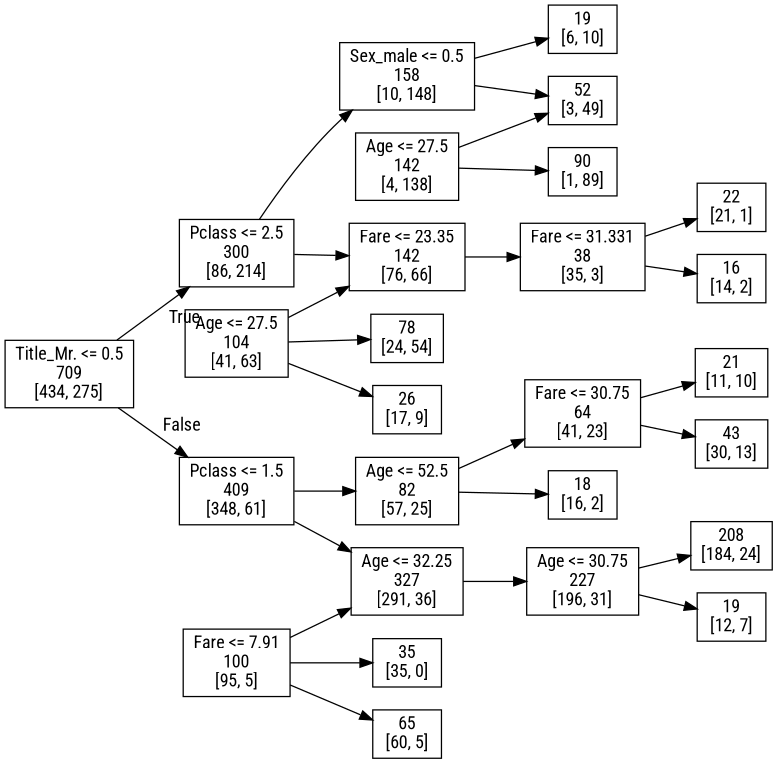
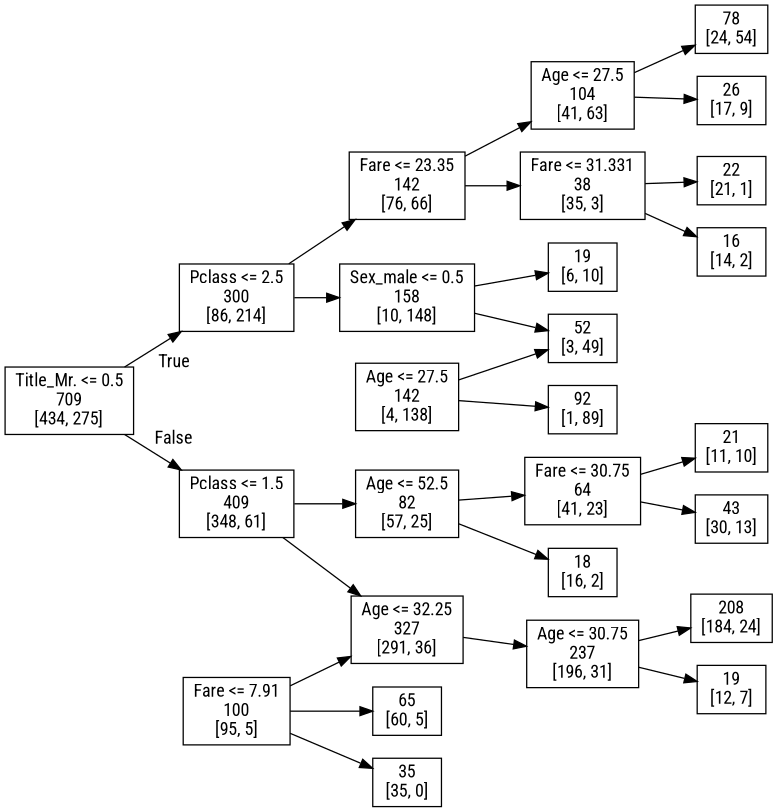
node "90 [1, 89]": label "90 [1, 89]" -> "92 [1, 89]"
edge "Age <= 27.5 104 [41, 63]" -> "Fare <= 23.35 142 [76, 66]": reversed
node "Age <= 30.75 227 [196, 31]": label "Age <= 30.75 227 [196, 31]" -> "Age <= 30.75 237 [196, 31]"
